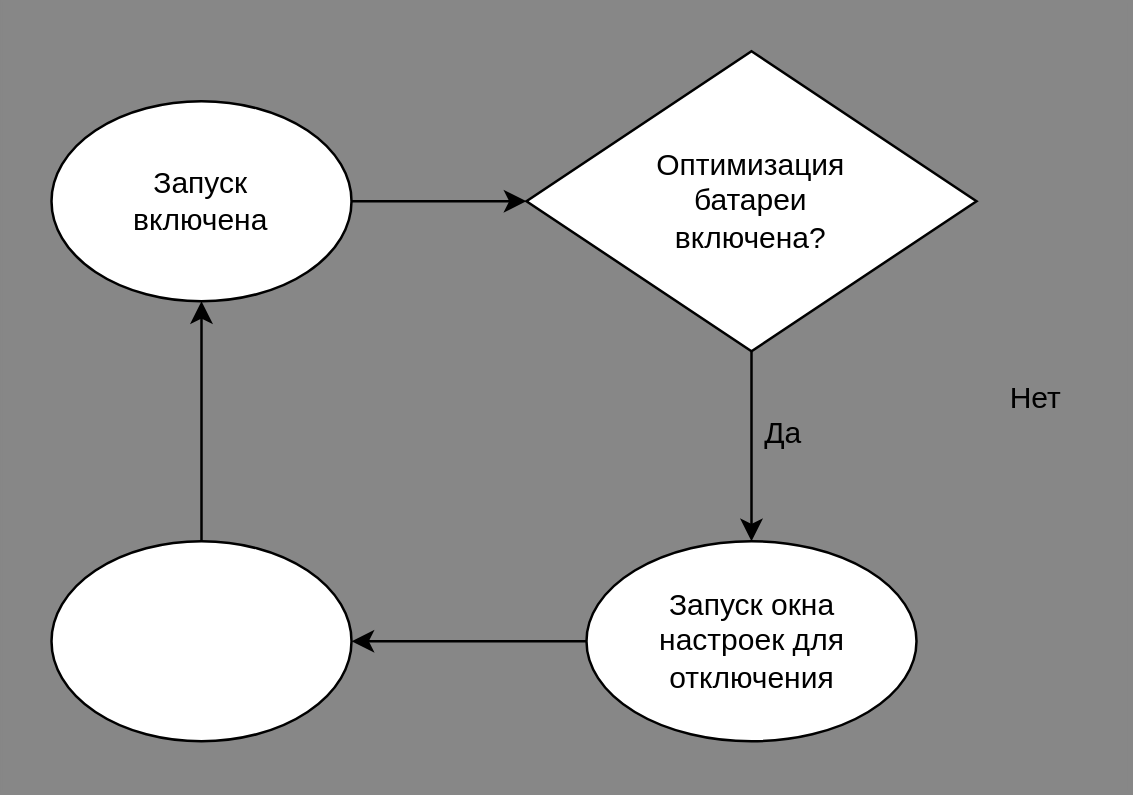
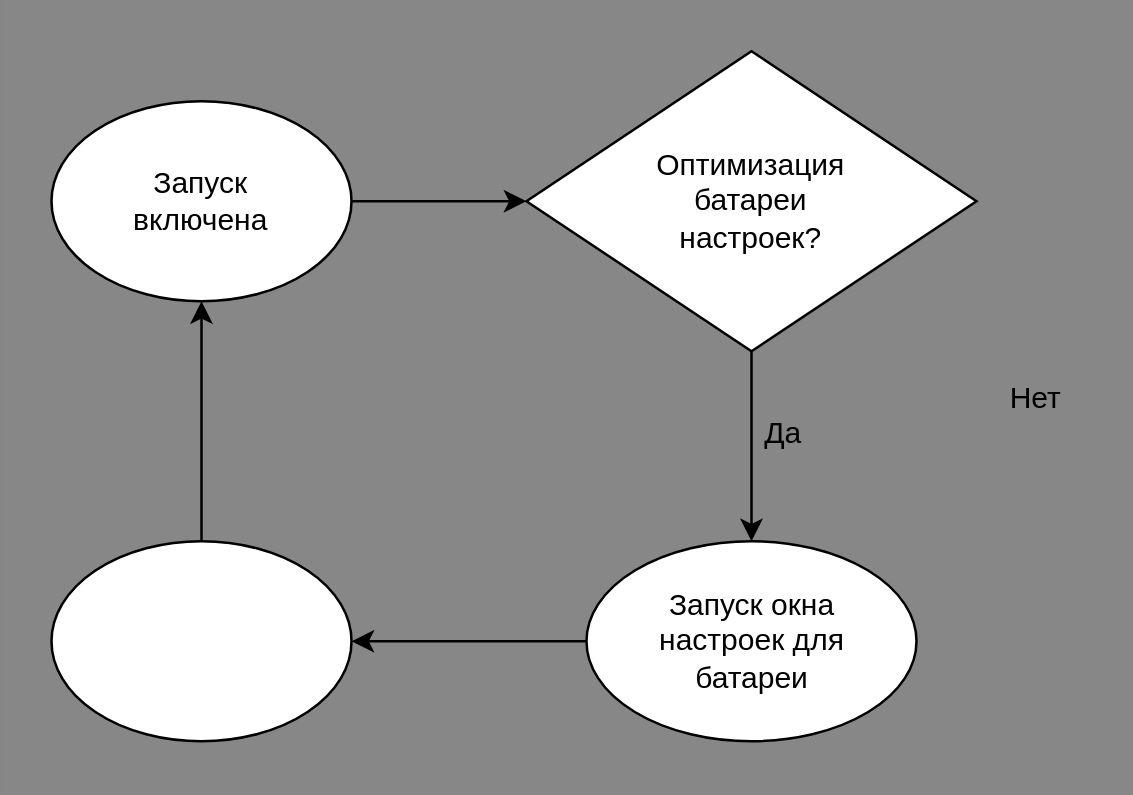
node "Оптимизация батареи включена?": label "Оптимизация батареи включена?" -> "Оптимизация батареи настроек?"
node "Запуск окна настроек для отключения": label "Запуск окна настроек для отключения" -> "Запуск окна настроек для батареи"
